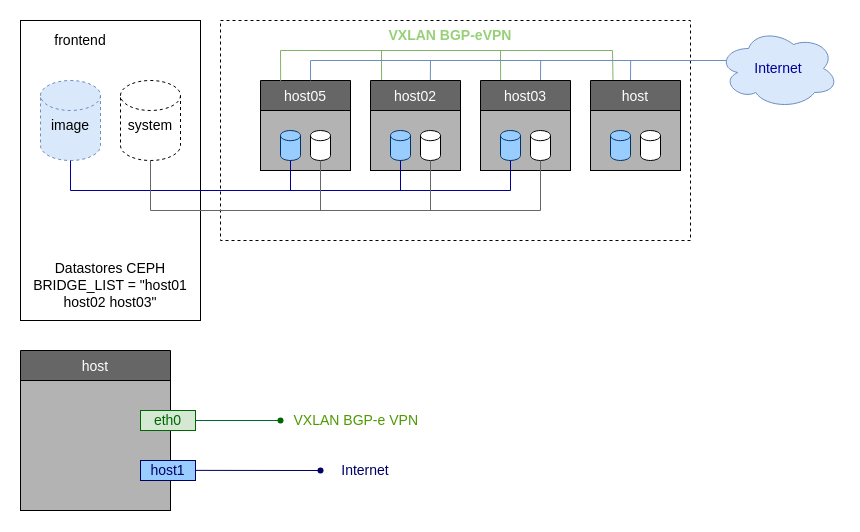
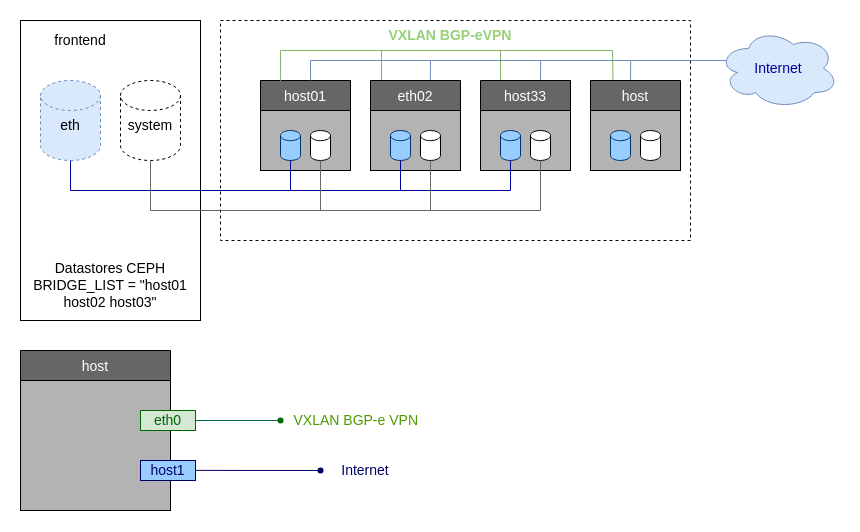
node "host05": label "host05" -> "host01"
node "host02": label "host02" -> "eth02"
node "host03": label "host03" -> "host33"
node "image": label "image" -> "eth"
